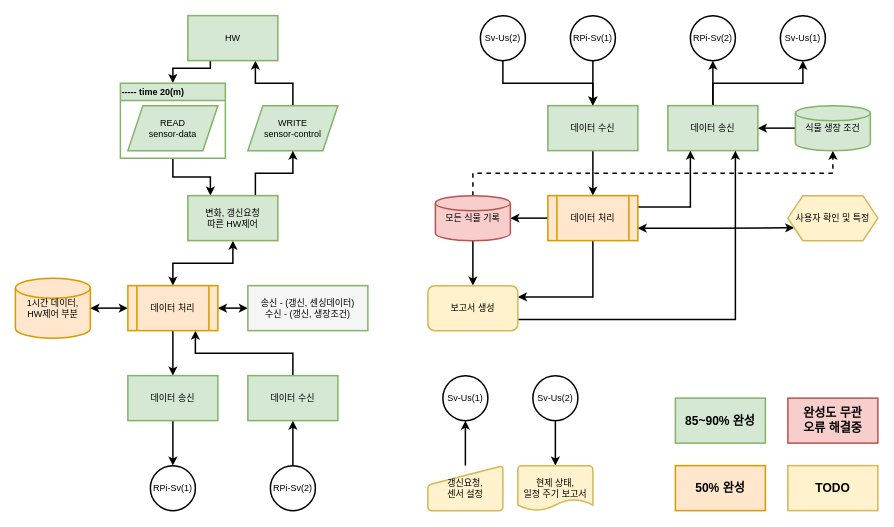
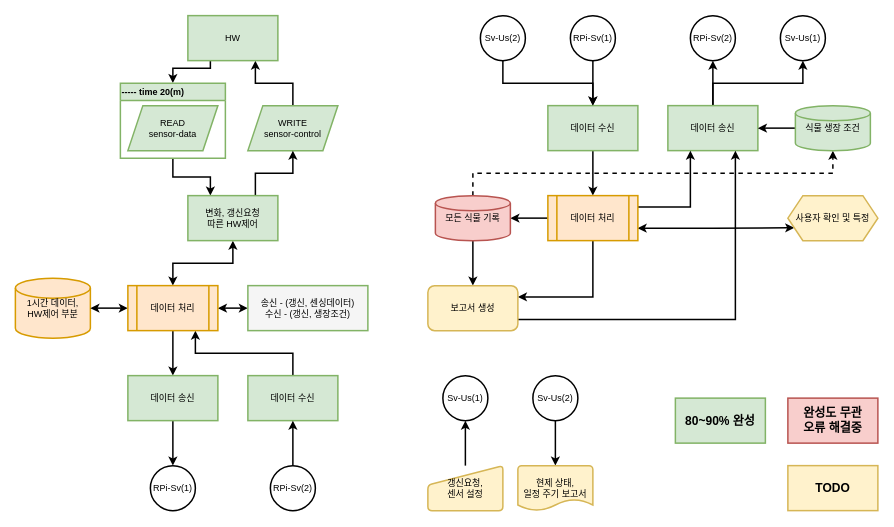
node "85~90% 완성": label "85~90% 완성" -> "80~90% 완성"
node "50% 완성": removed
